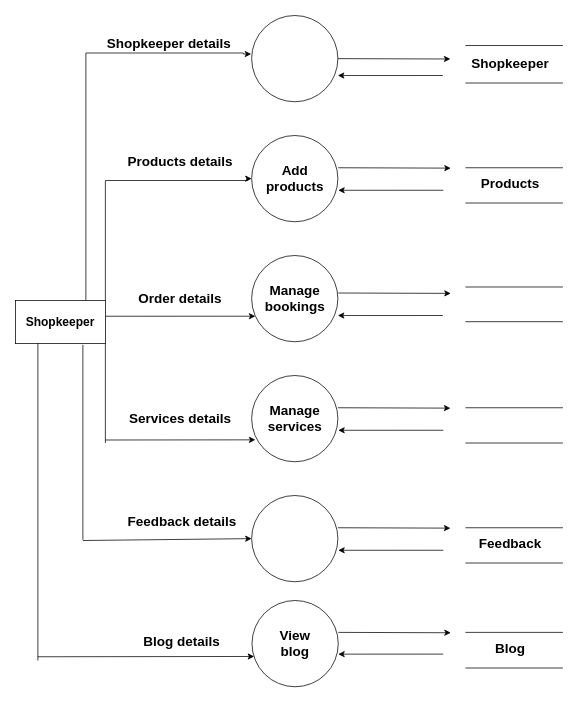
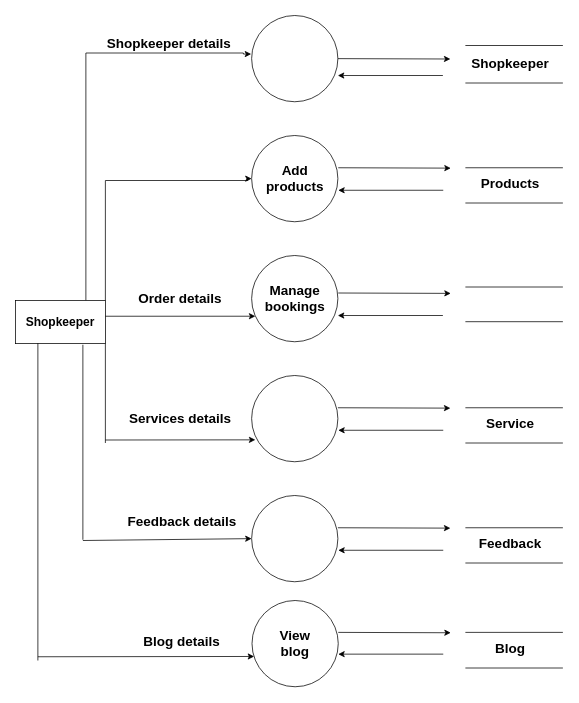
node "Products details": removed
node "Manage services": removed
node "Service": added
